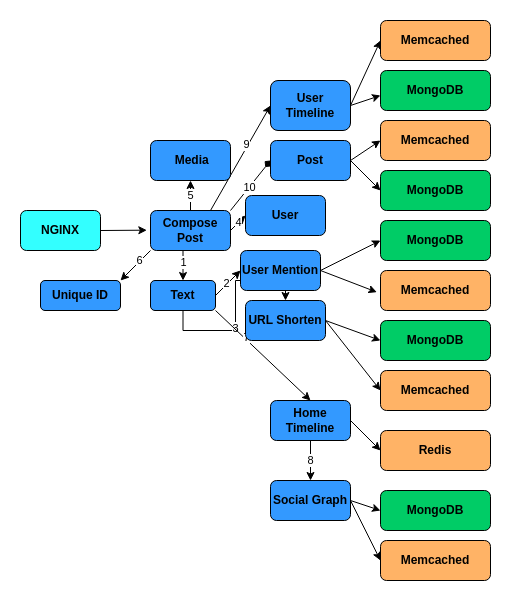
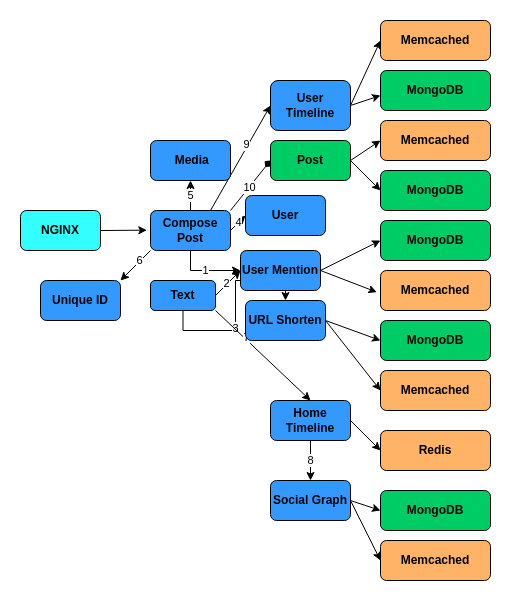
node "Post": fillcolor #3399ff -> #00cc66
edge "Compose Post" -> "Text": now "Compose Post" -> "User Mention"
node "Unique ID": size 80x30 -> 80x40
